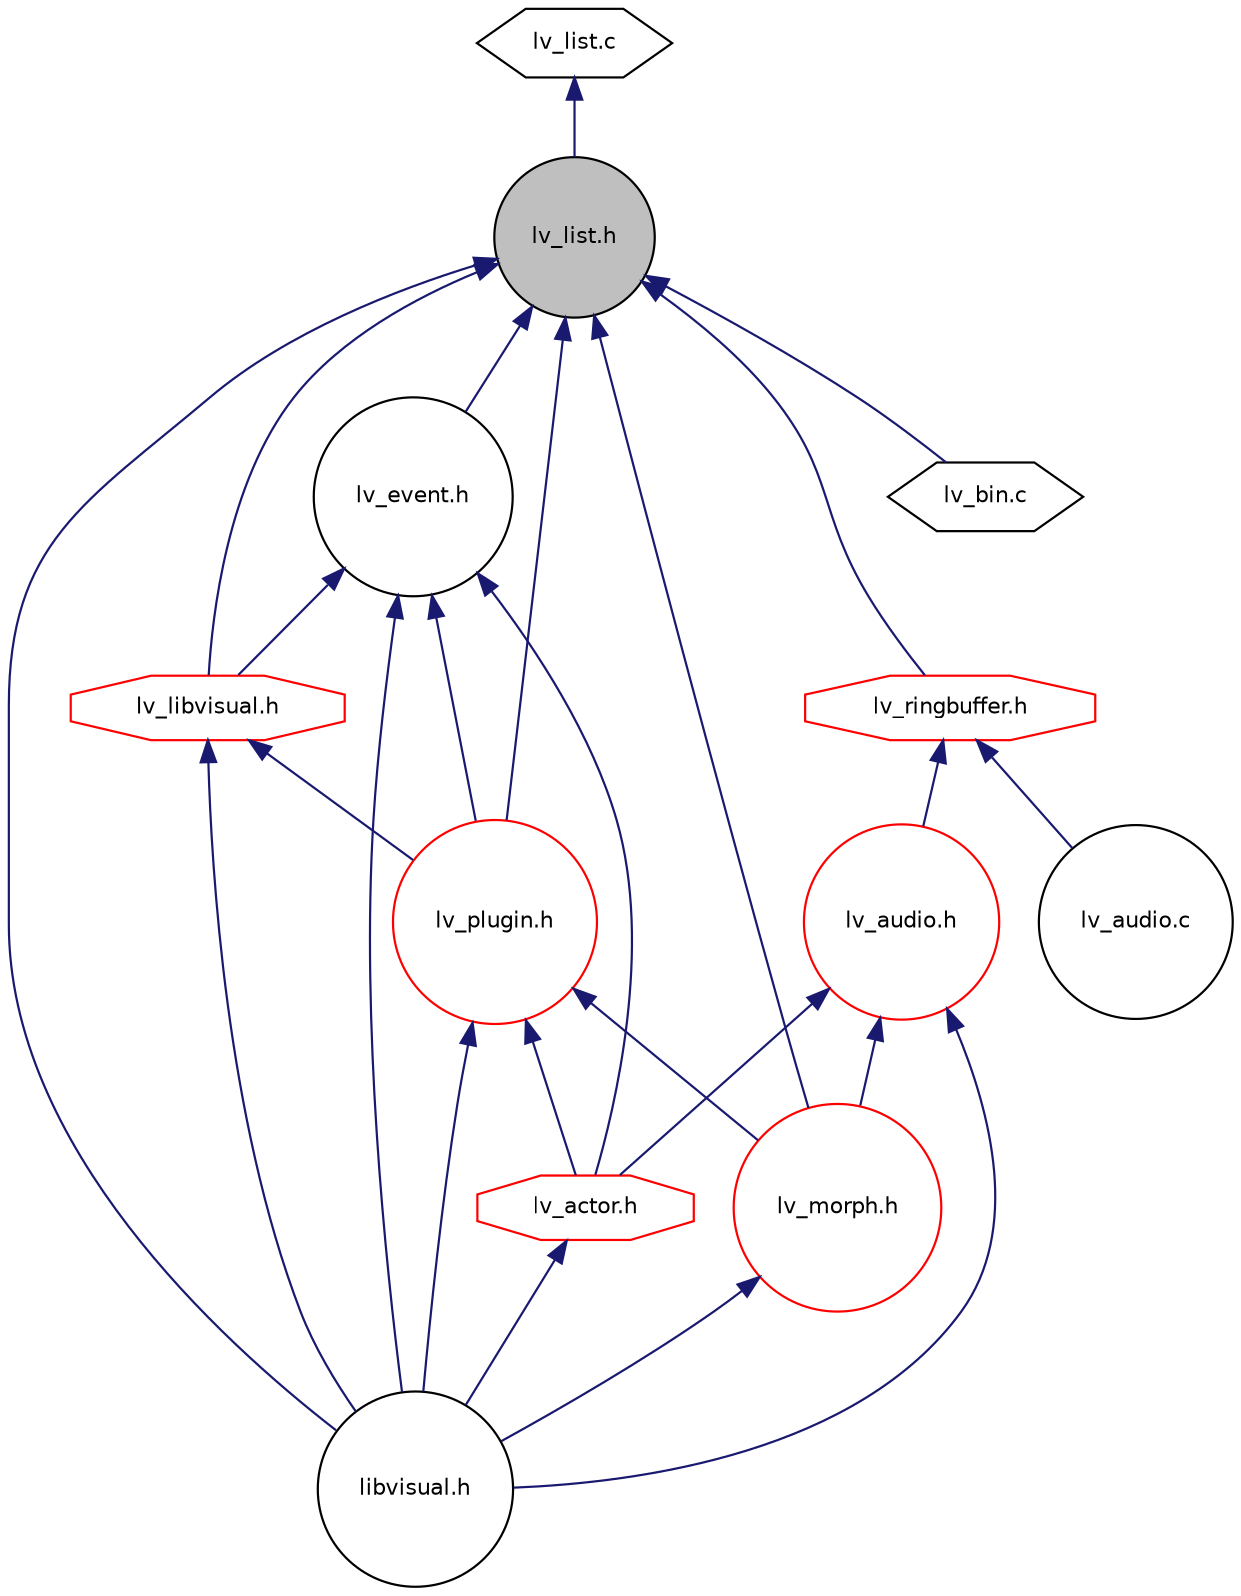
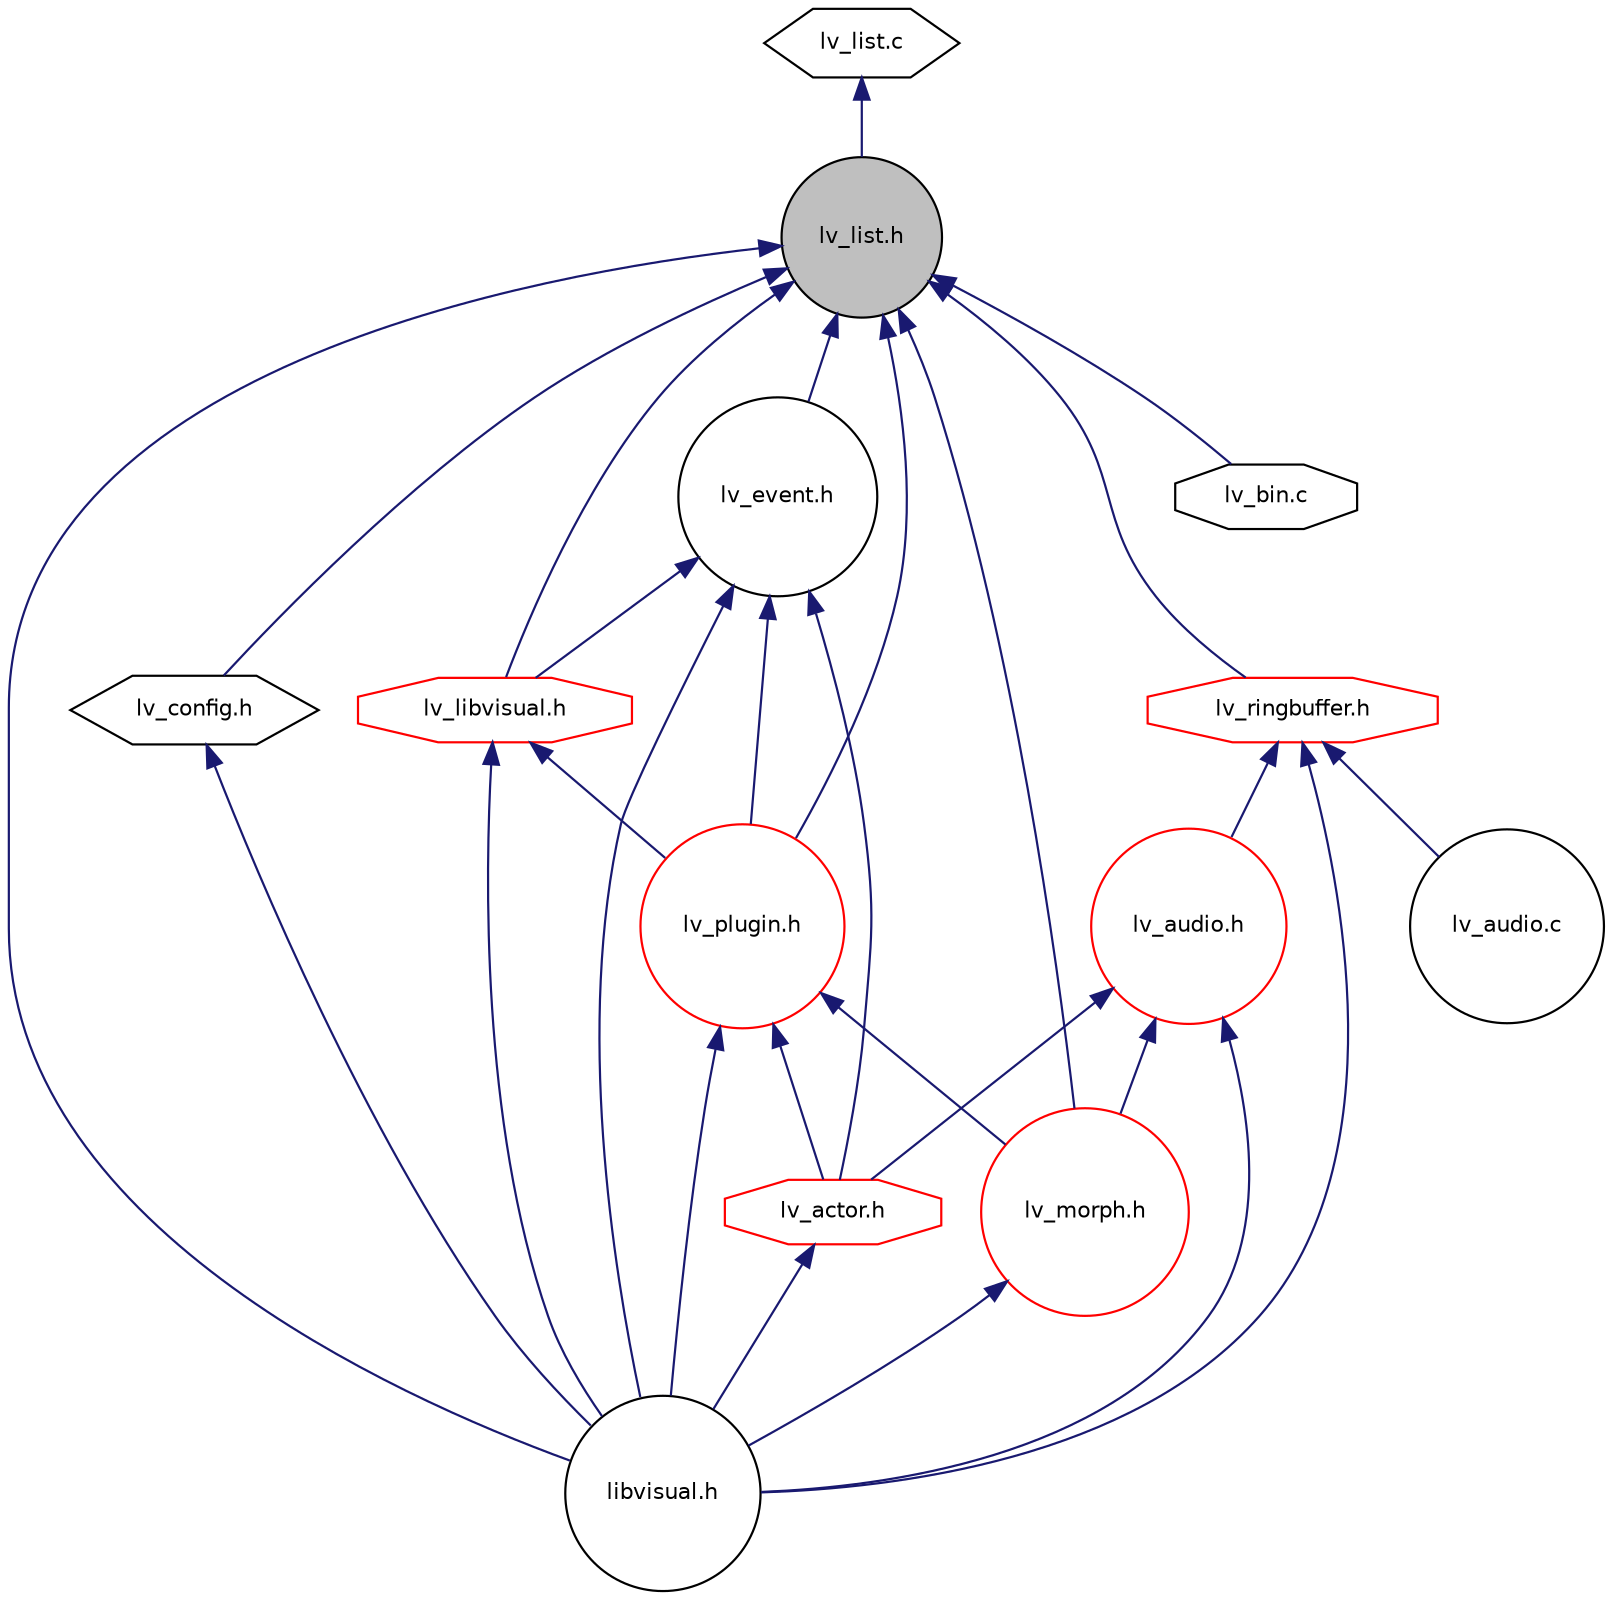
node "lv_bin.c": shape hexagon -> octagon
node "lv_config.h": added
edge "libvisual.h" -> "lv_ringbuffer.h": added
